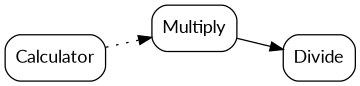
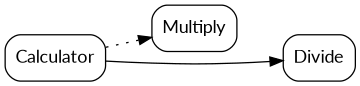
edge "Multiply" -> "Divide": now "Calculator" -> "Divide"
